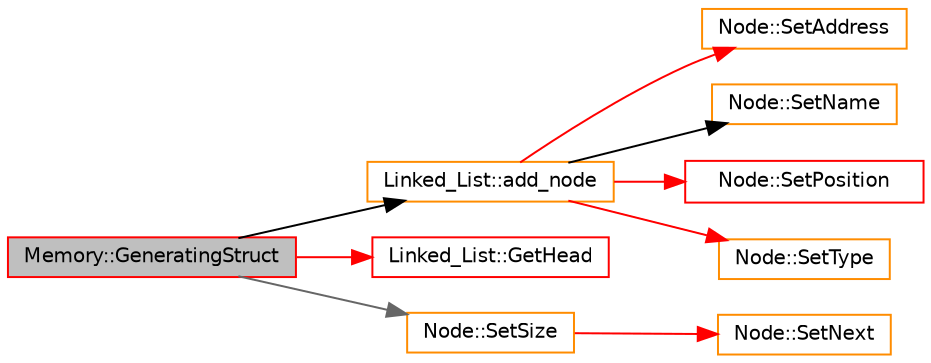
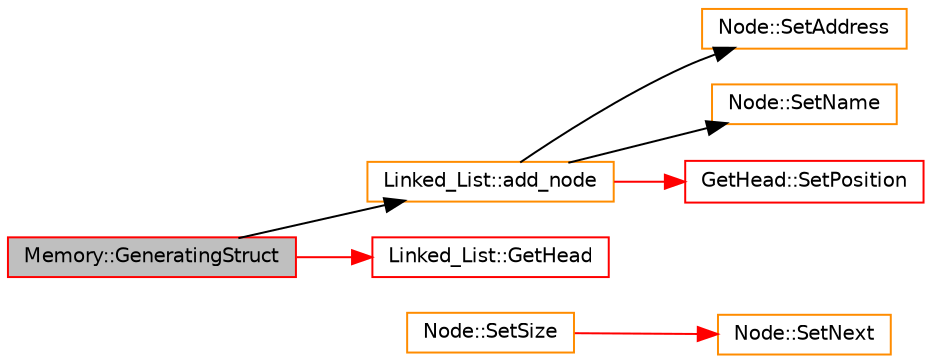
edge "Linked_List::add_node" -> "Node::SetAddress": color red -> black
node "Node::SetPosition": label "Node::SetPosition" -> "GetHead::SetPosition"
node "Node::SetType": removed
edge "Memory::GeneratingStruct" -> "Node::SetSize": removed
